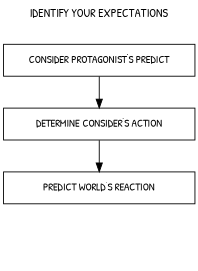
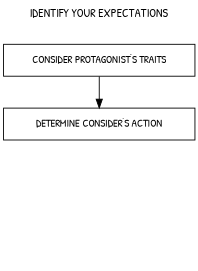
node "CONSIDER PROTAGONIST'S PREDICT": label "CONSIDER PROTAGONIST'S PREDICT" -> "CONSIDER PROTAGONIST'S TRAITS"
node "PREDICT WORLD'S REACTION": removed
